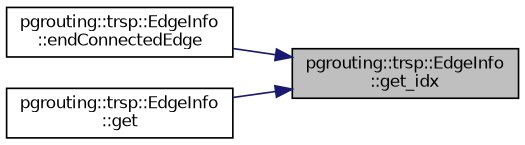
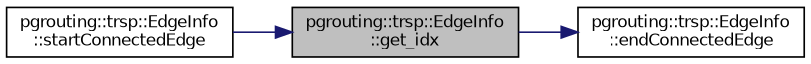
edge "pgrouting::trsp::EdgeInfo ::endConnectedEdge" -> "pgrouting::trsp::EdgeInfo ::get_idx": reversed
node "pgrouting::trsp::EdgeInfo ::get": label "pgrouting::trsp::EdgeInfo ::get" -> "pgrouting::trsp::EdgeInfo ::startConnectedEdge"
